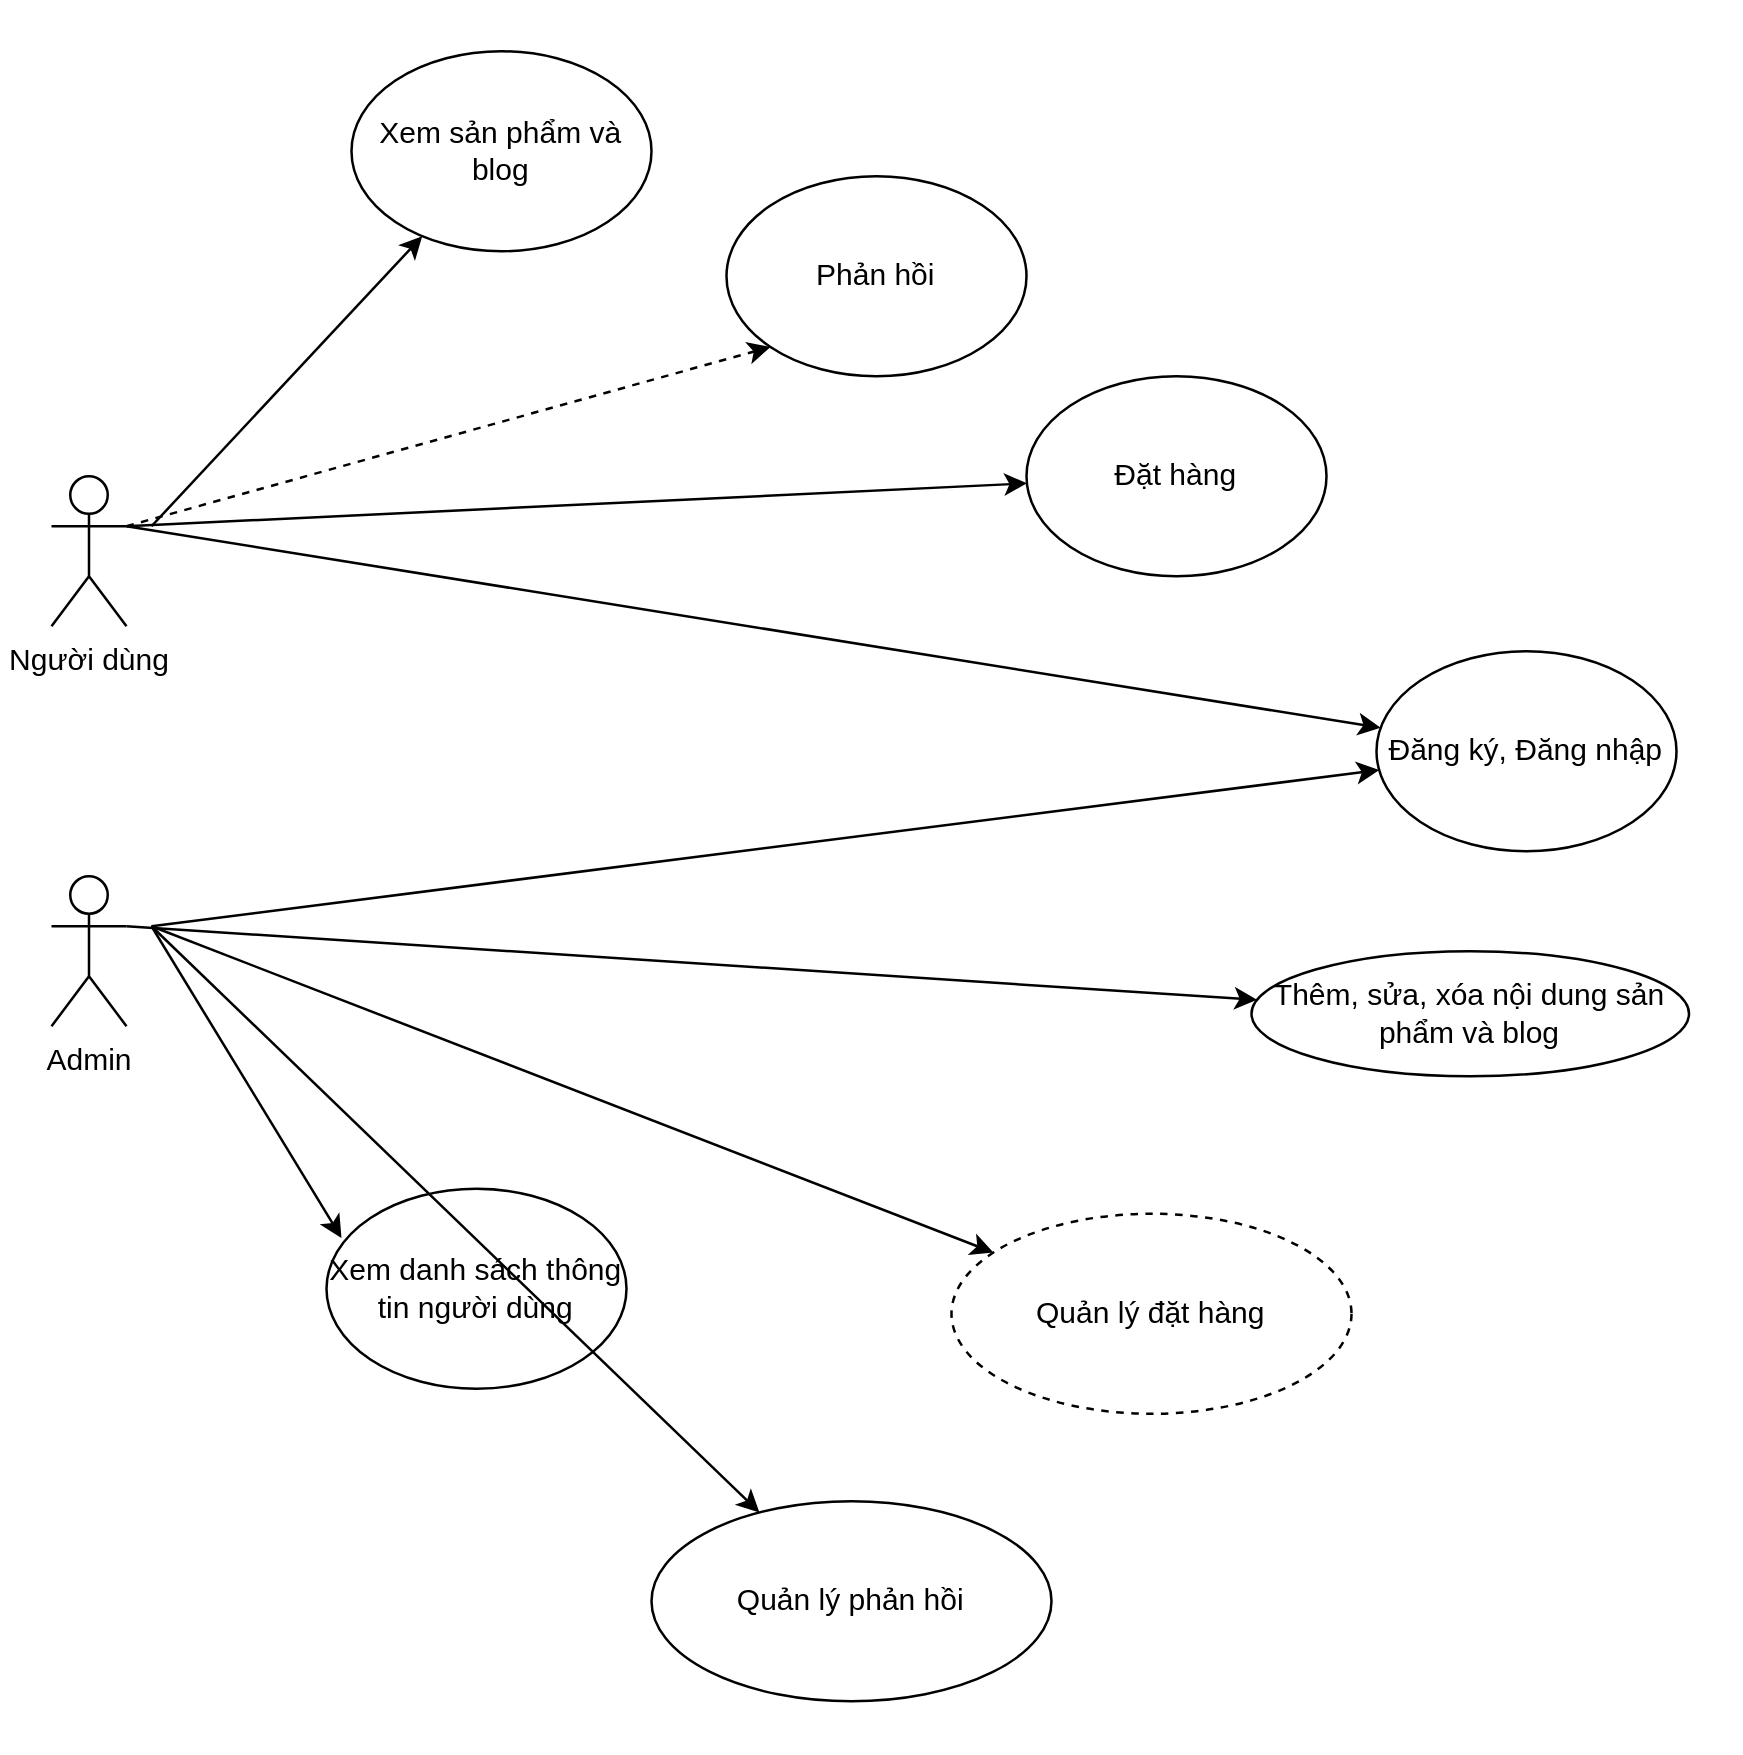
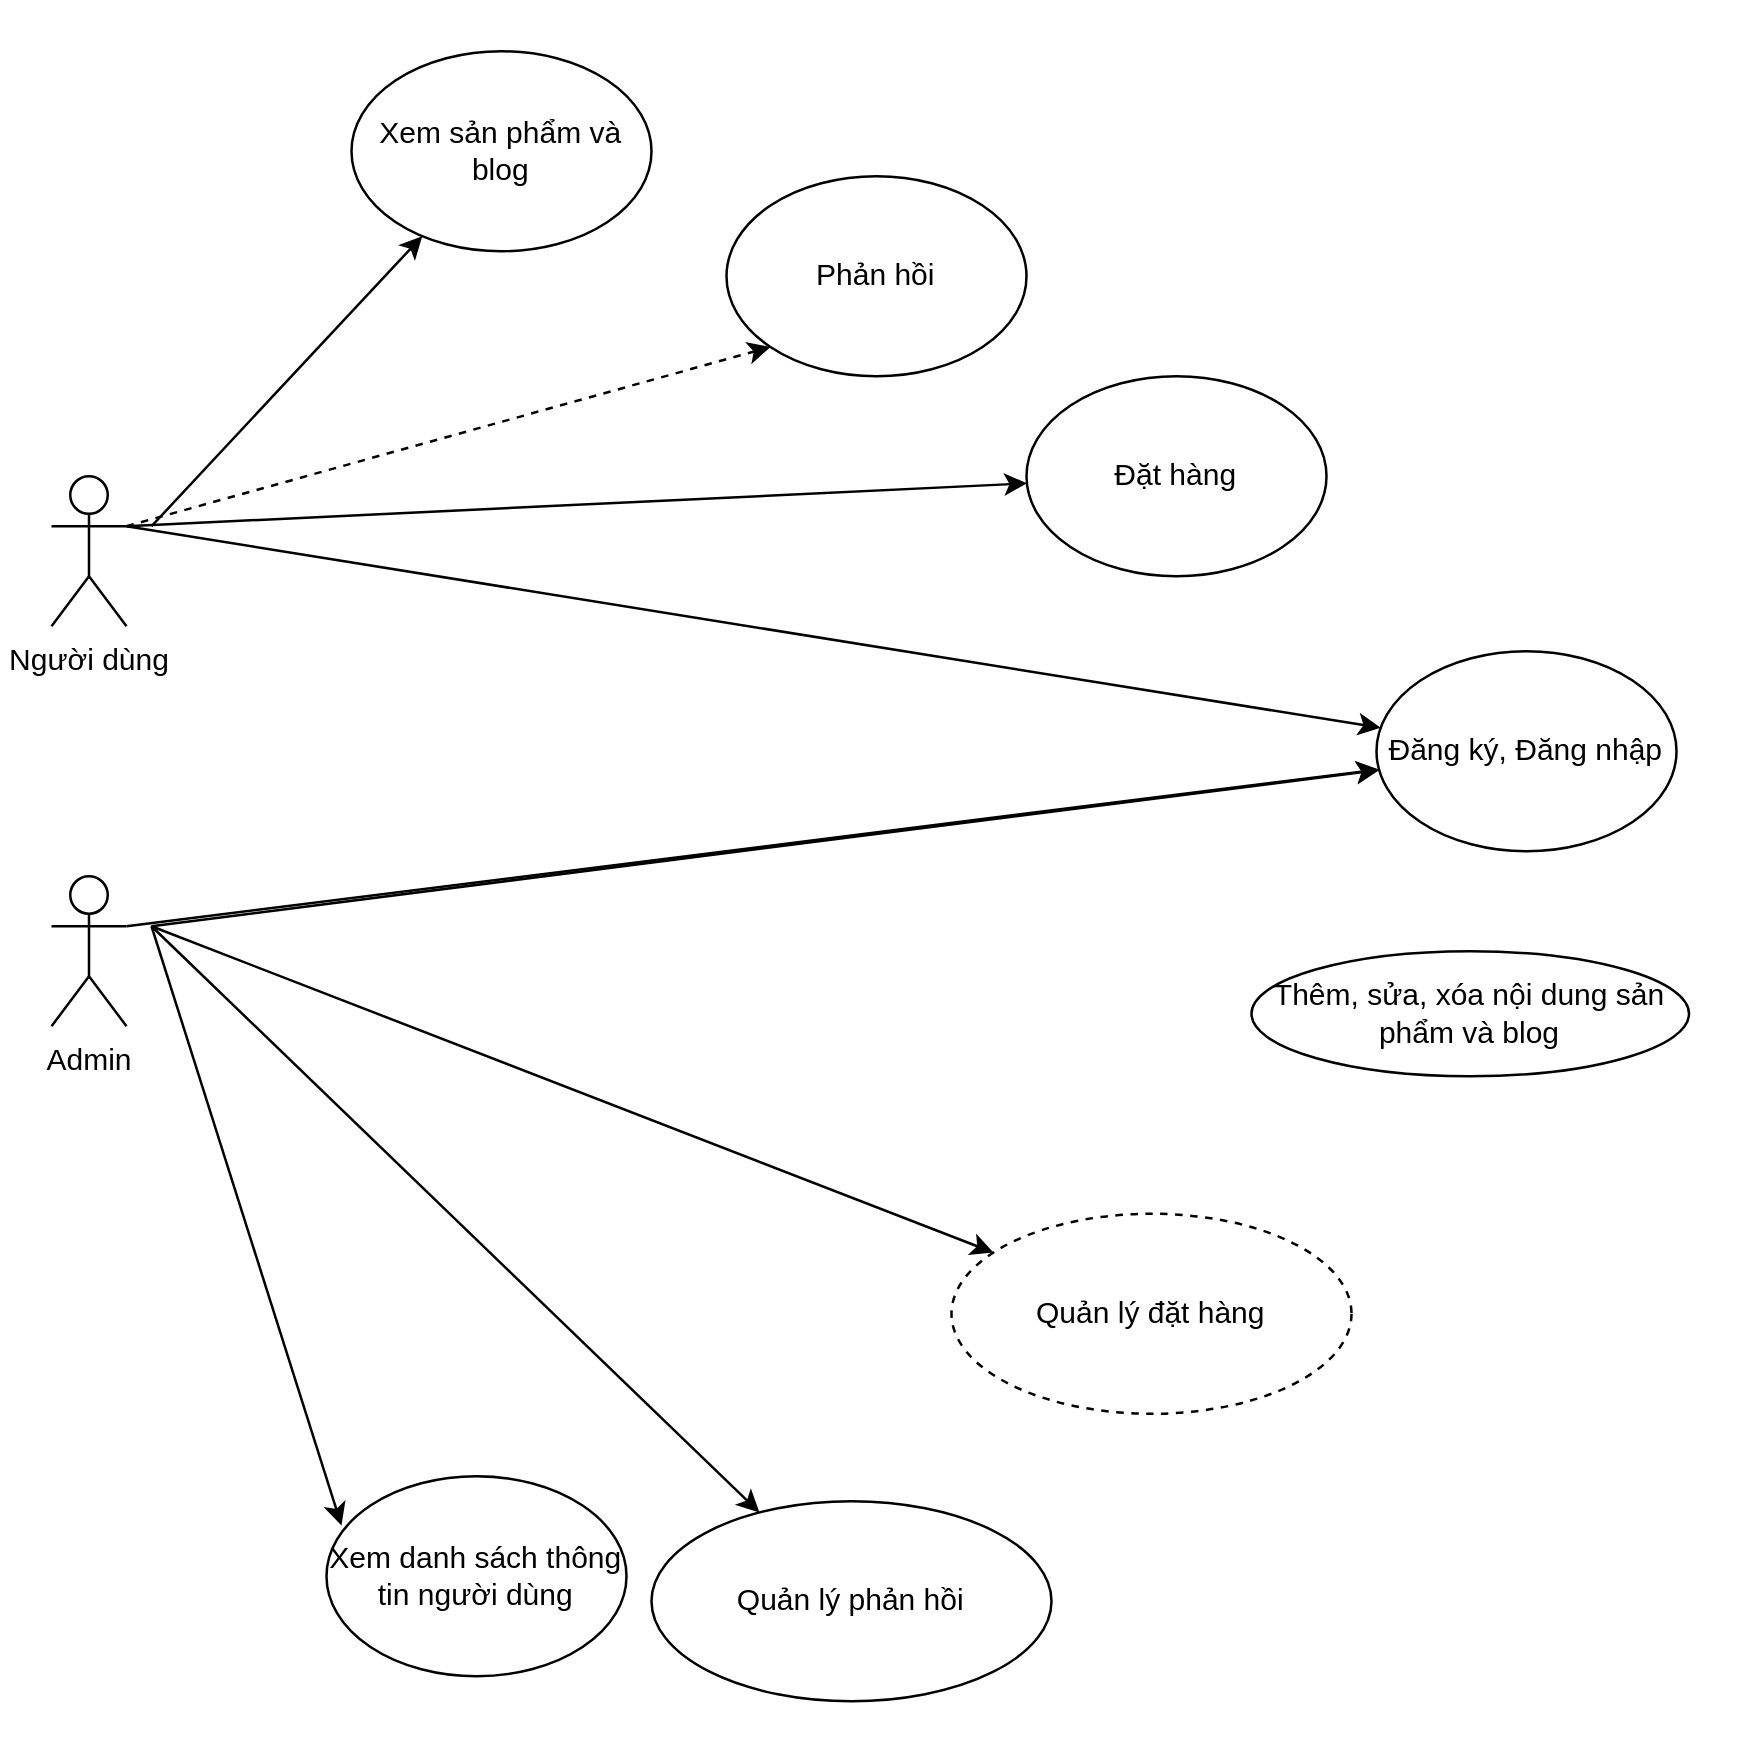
edge "Admin" -> "Thêm, sửa, xóa nội dung sản phẩm và blog": now "Admin" -> "Đăng ký, Đăng nhập"
node "Xem danh sách thông tin người dùng": moved (476, 1289) -> (476, 1576)
